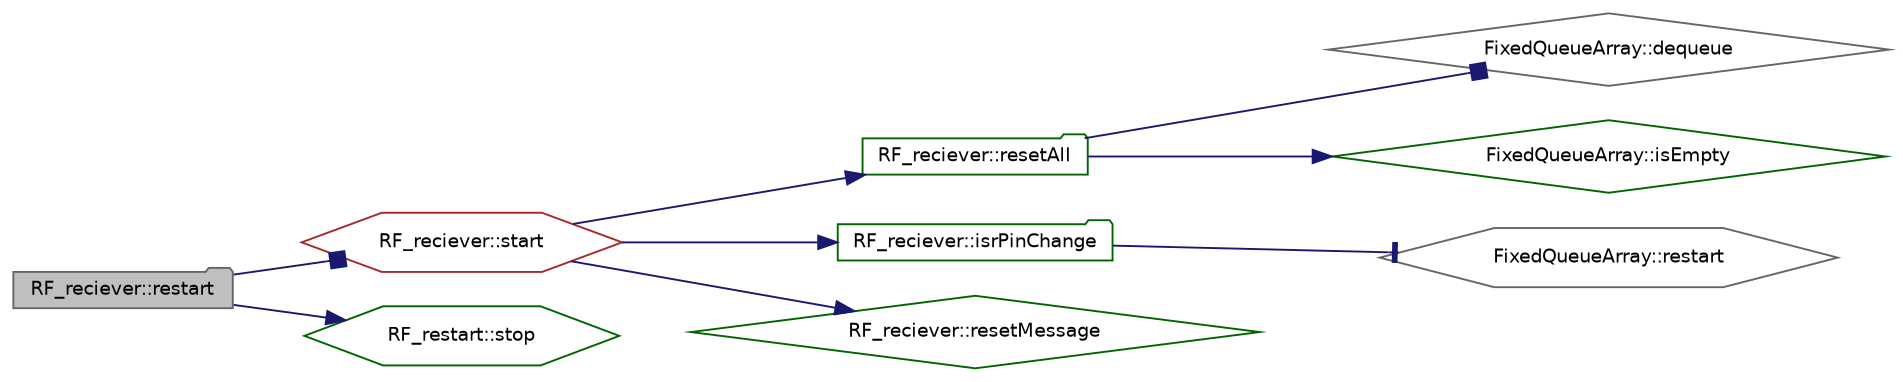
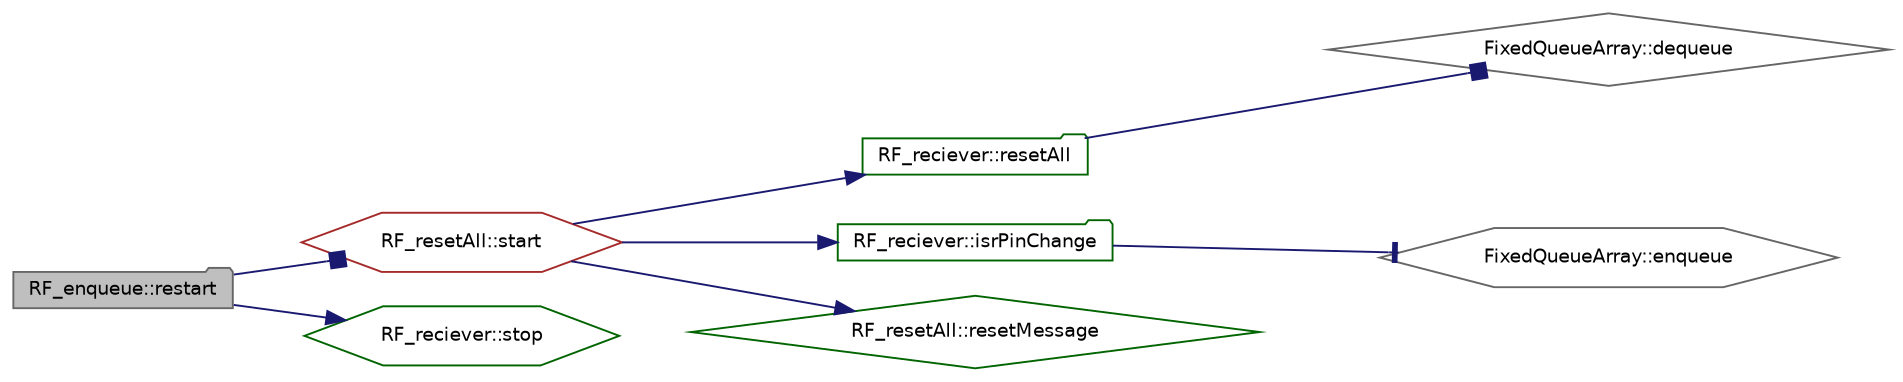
node "FixedQueueArray::isEmpty": removed
node "RF_reciever::start": label "RF_reciever::start" -> "RF_resetAll::start"
node "FixedQueueArray::restart": label "FixedQueueArray::restart" -> "FixedQueueArray::enqueue"
node "RF_reciever::restart": label "RF_reciever::restart" -> "RF_enqueue::restart"
node "RF_reciever::resetMessage": label "RF_reciever::resetMessage" -> "RF_resetAll::resetMessage"
node "RF_restart::stop": label "RF_restart::stop" -> "RF_reciever::stop"
